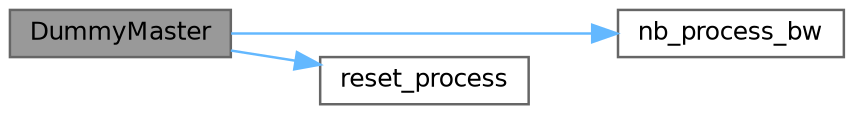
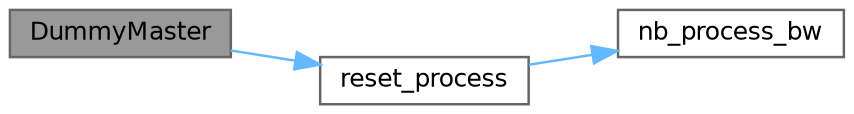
edge "DummyMaster" -> "nb_process_bw": now "reset_process" -> "nb_process_bw"
